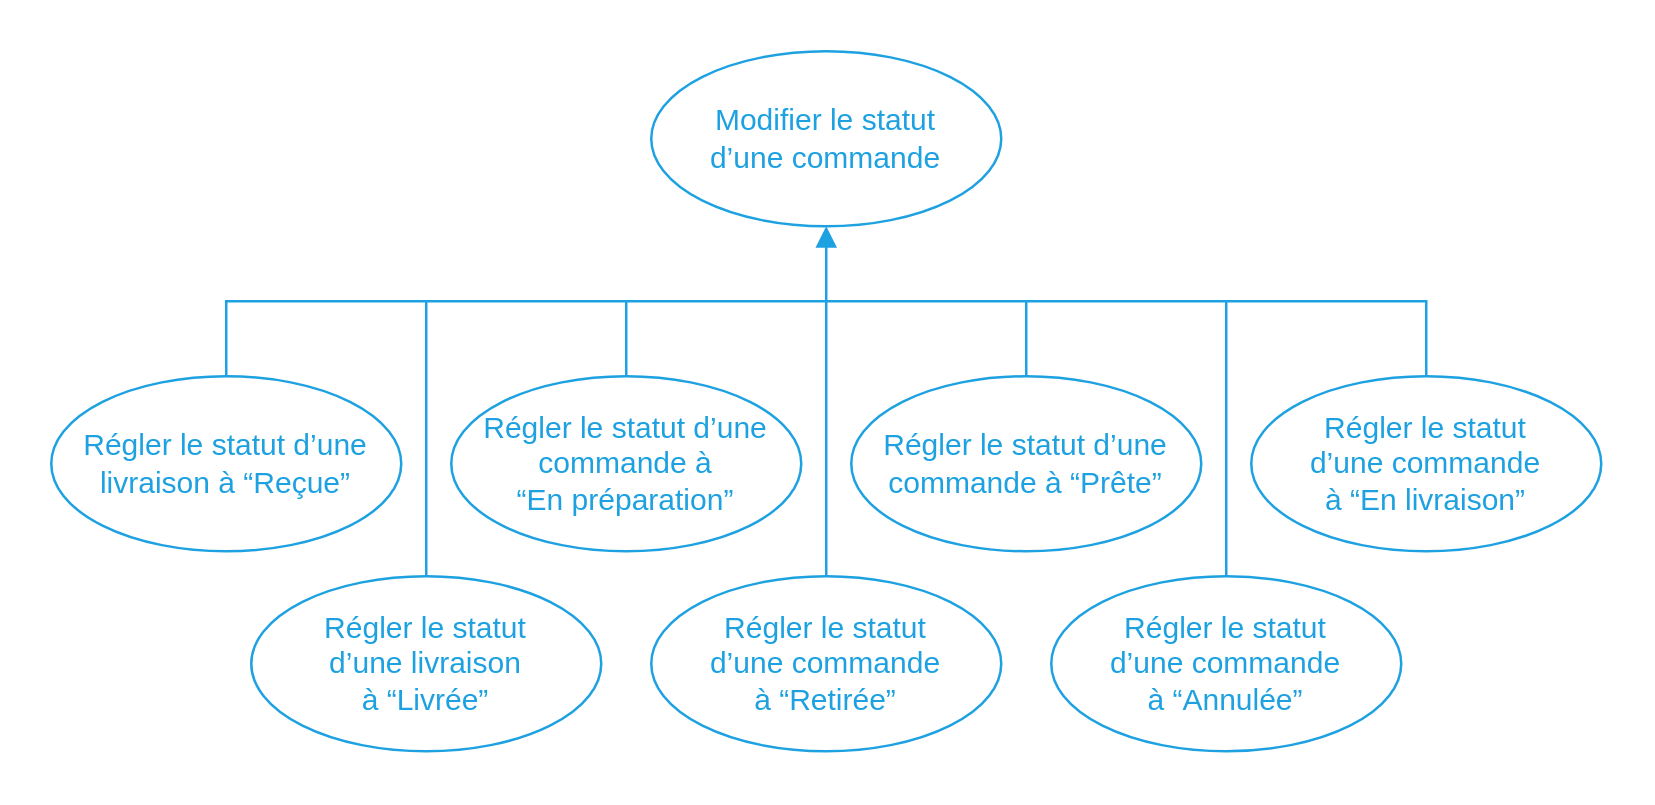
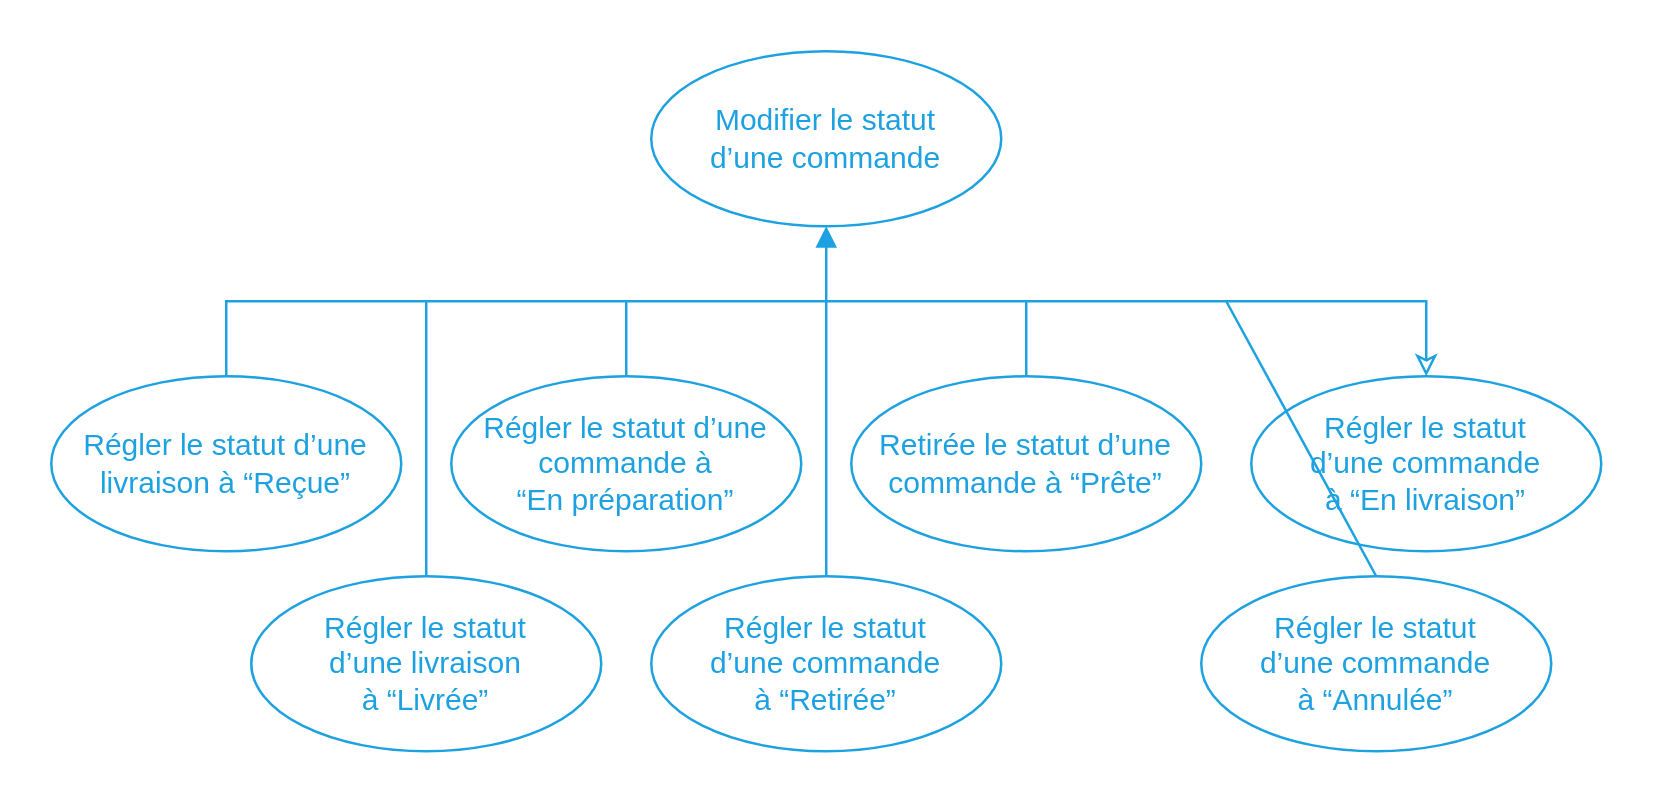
edge "Régler le statut d’une livraison à “Reçue”" -- "Régler le statut d’une commande à “En livraison”": arrowhead none -> classic
node "Régler le statut d’une commande à “Prête”": label "Régler le statut d’une commande à “Prête”" -> "Retirée le statut d’une commande à “Prête”"
node "Régler le statut d’une commande à “Annulée”": moved (1226, 664) -> (1376, 664)
